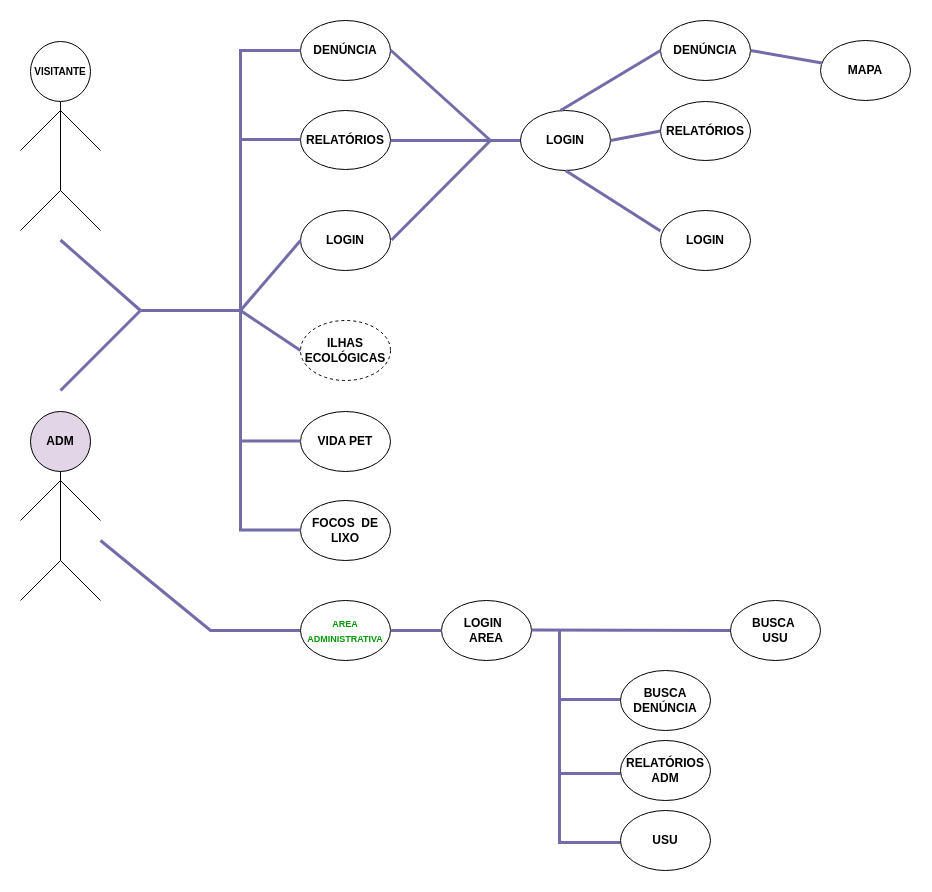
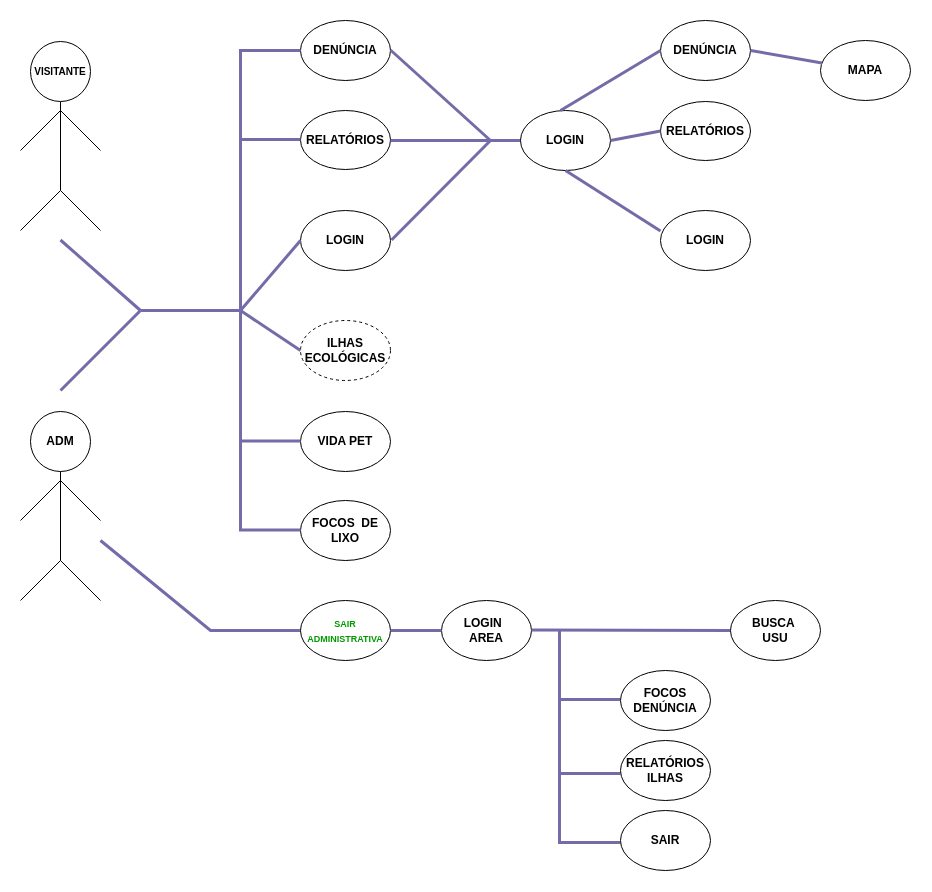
node "ADM": fillcolor #e1d5e7 -> #ffffff
node "AREA ADMINISTRATIVA": label "AREA ADMINISTRATIVA" -> "SAIR ADMINISTRATIVA"
node "BUSCA DENÚNCIA": label "BUSCA DENÚNCIA" -> "FOCOS DENÚNCIA"
node "RELATÓRIOS ADM": label "RELATÓRIOS ADM" -> "RELATÓRIOS ILHAS"
node "USU": label "USU" -> "SAIR"
